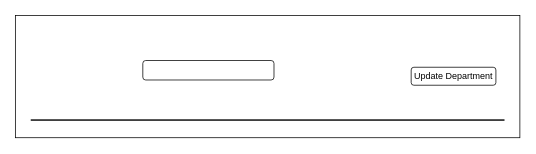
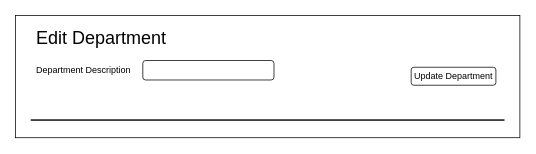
node "Edit Department": added
node "Department Description": added
